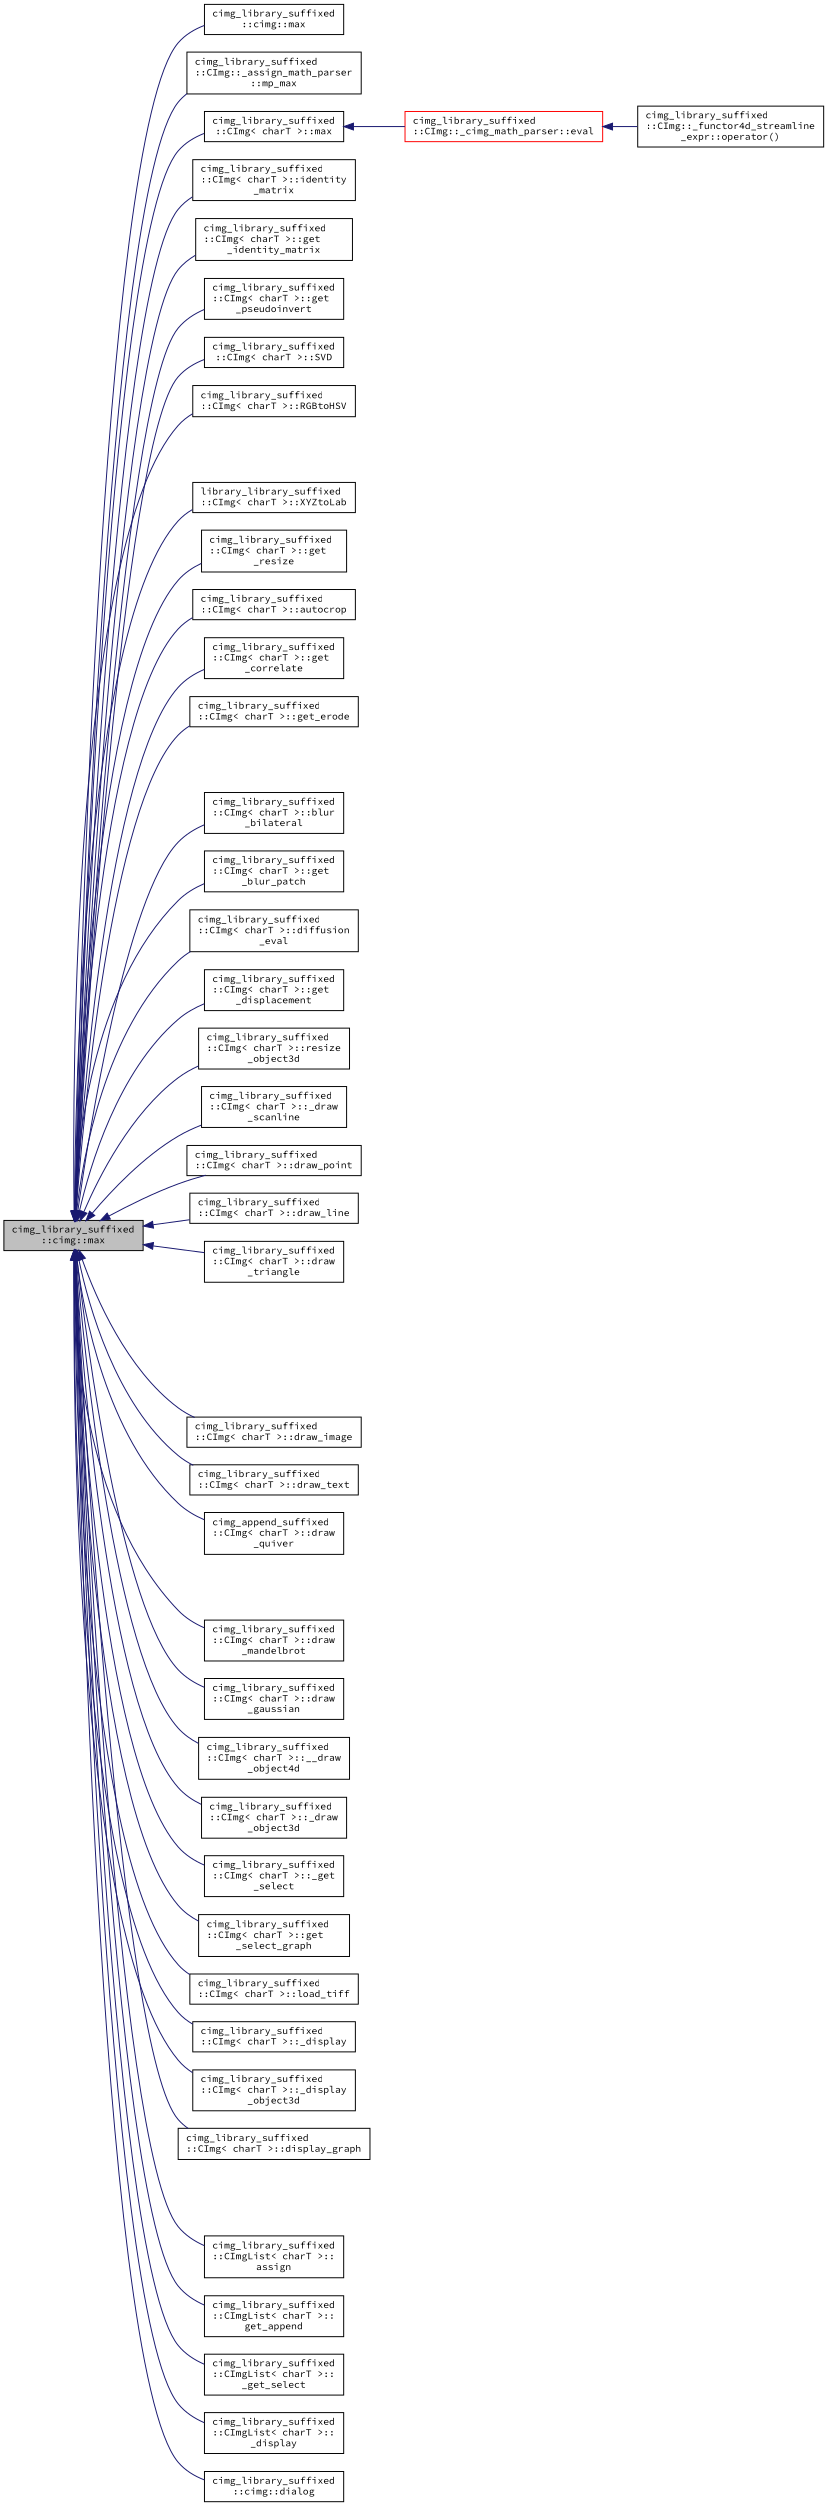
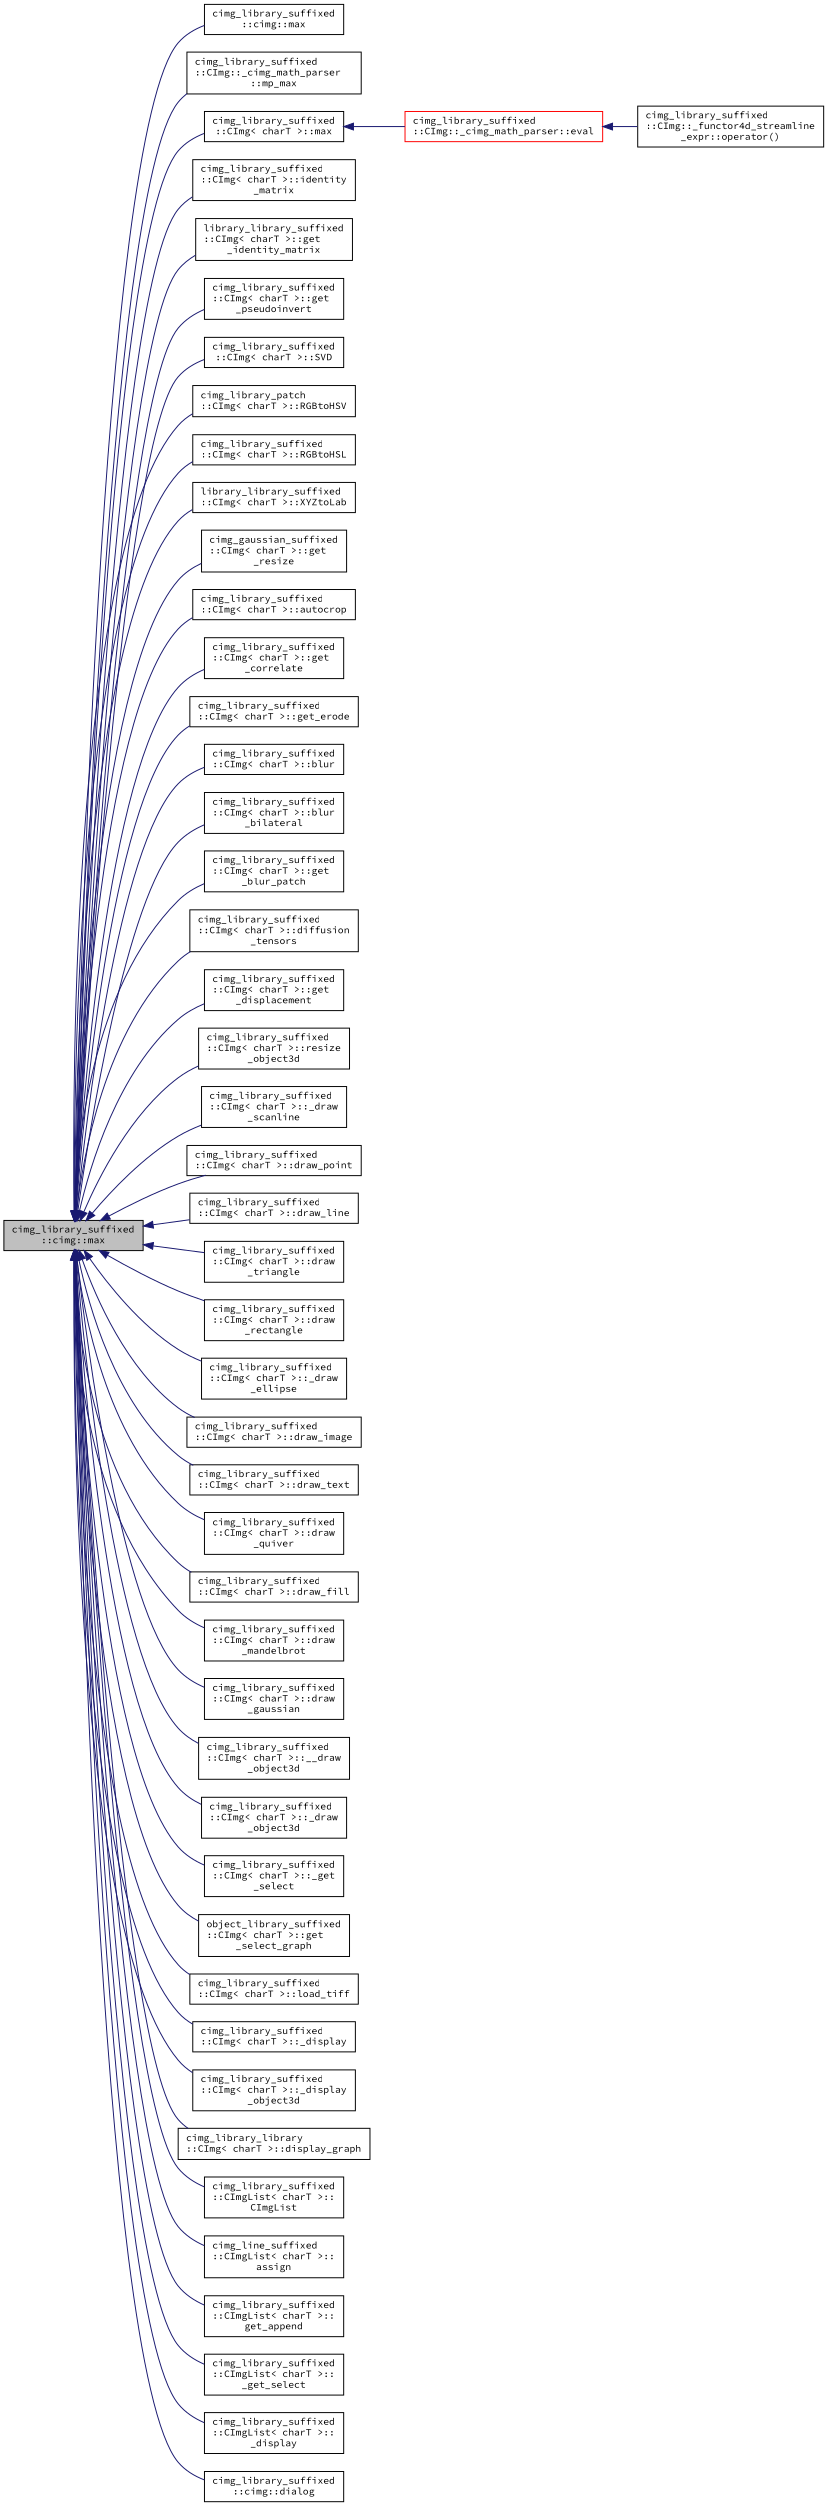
node "cimg_library_suffixed ::CImg::_assign_math_parser ::mp_max": label "cimg_library_suffixed ::CImg::_assign_math_parser ::mp_max" -> "cimg_library_suffixed ::CImg::_cimg_math_parser ::mp_max"
node "cimg_library_suffixed ::CImg< charT >::get _identity_matrix": label "cimg_library_suffixed ::CImg< charT >::get _identity_matrix" -> "library_library_suffixed ::CImg< charT >::get _identity_matrix"
node "cimg_library_suffixed ::CImg< charT >::RGBtoHSV": label "cimg_library_suffixed ::CImg< charT >::RGBtoHSV" -> "cimg_library_patch ::CImg< charT >::RGBtoHSV"
node "cimg_library_suffixed ::CImg< charT >::RGBtoHSL": added
node "cimg_library_suffixed ::CImg< charT >::get _resize": label "cimg_library_suffixed ::CImg< charT >::get _resize" -> "cimg_gaussian_suffixed ::CImg< charT >::get _resize"
node "cimg_library_suffixed ::CImg< charT >::blur": added
node "cimg_library_suffixed ::CImg< charT >::diffusion _eval": label "cimg_library_suffixed ::CImg< charT >::diffusion _eval" -> "cimg_library_suffixed ::CImg< charT >::diffusion _tensors"
node "cimg_library_suffixed ::CImg< charT >::draw _rectangle": added
node "cimg_library_suffixed ::CImg< charT >::_draw _ellipse": added
node "cimg_append_suffixed ::CImg< charT >::draw _quiver": label "cimg_append_suffixed ::CImg< charT >::draw _quiver" -> "cimg_library_suffixed ::CImg< charT >::draw _quiver"
node "cimg_library_suffixed ::CImg< charT >::draw_fill": added
node "cimg_library_suffixed ::CImg< charT >::__draw _object4d": label "cimg_library_suffixed ::CImg< charT >::__draw _object4d" -> "cimg_library_suffixed ::CImg< charT >::__draw _object3d"
node "cimg_library_suffixed ::CImg< charT >::get _select_graph": label "cimg_library_suffixed ::CImg< charT >::get _select_graph" -> "object_library_suffixed ::CImg< charT >::get _select_graph"
node "cimg_library_suffixed ::CImg< charT >::display_graph": label "cimg_library_suffixed ::CImg< charT >::display_graph" -> "cimg_library_library ::CImg< charT >::display_graph"
node "cimg_library_suffixed ::CImgList< charT >:: CImgList": added
node "cimg_library_suffixed ::CImgList< charT >:: assign": label "cimg_library_suffixed ::CImgList< charT >:: assign" -> "cimg_line_suffixed ::CImgList< charT >:: assign"
